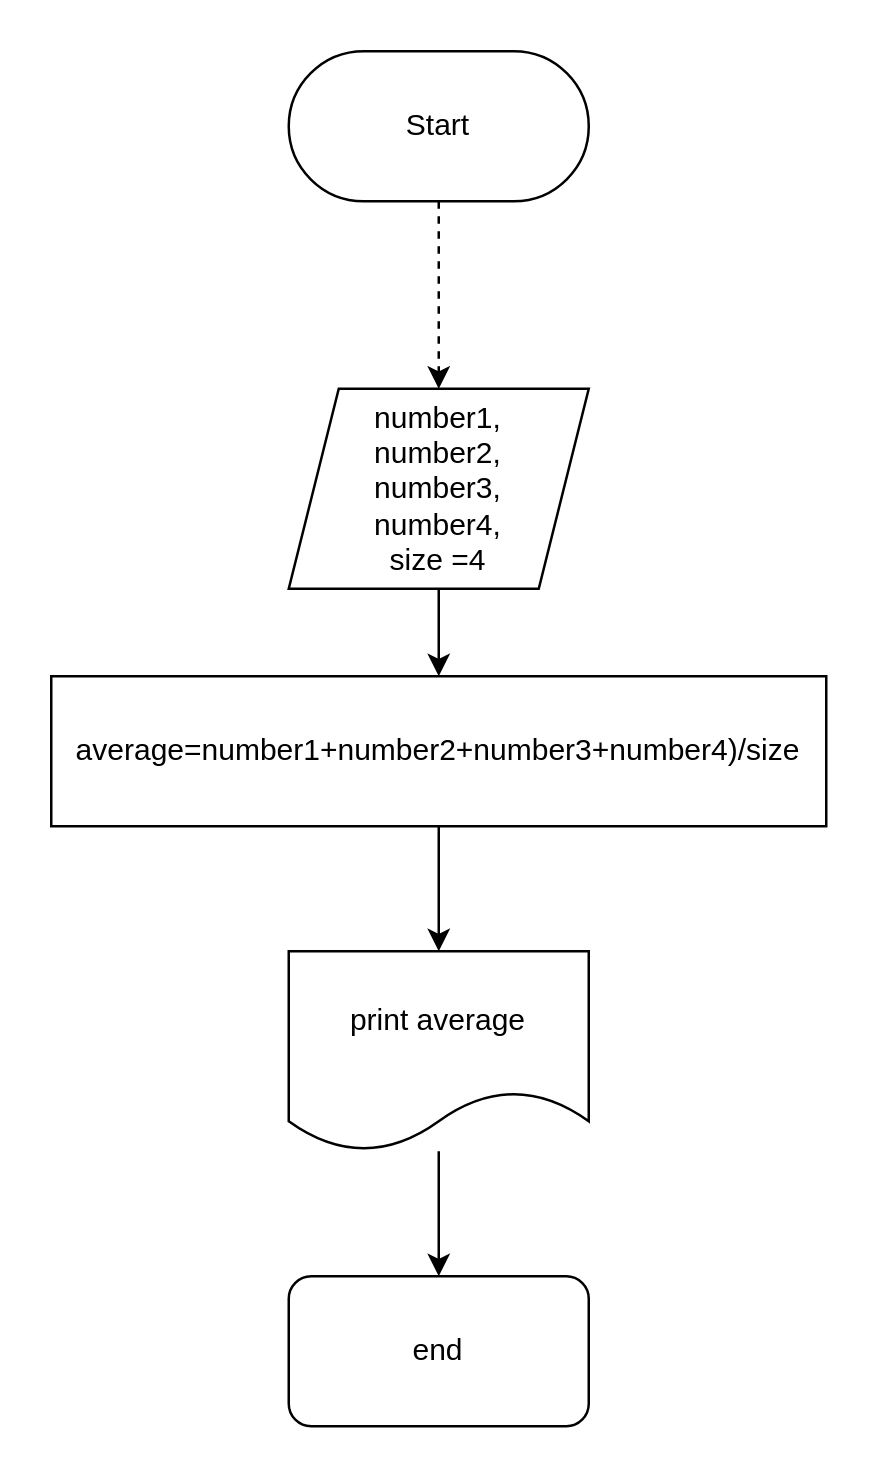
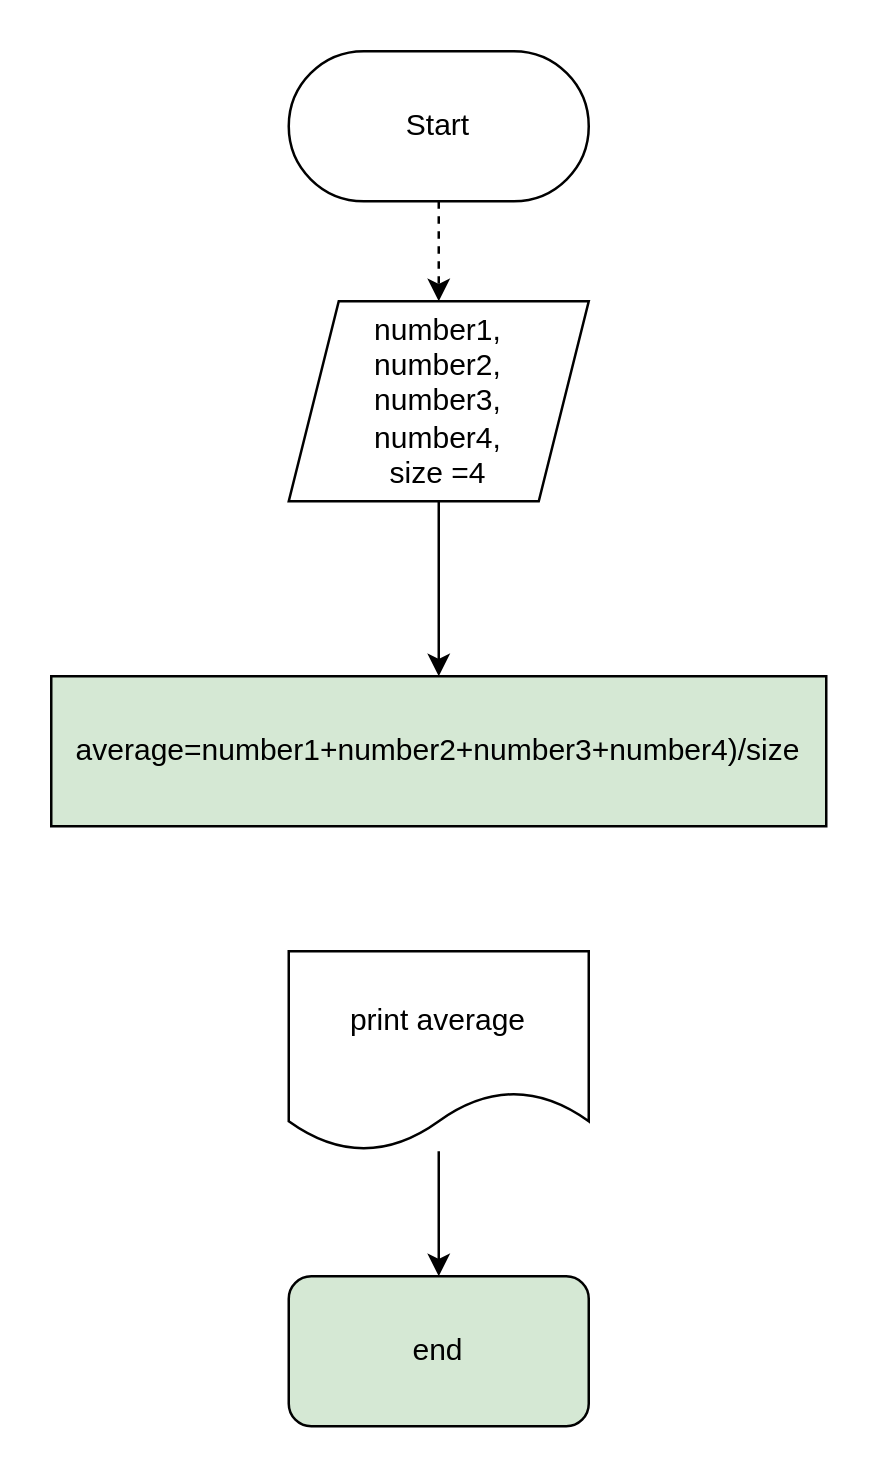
node "number1, number2, number3, number4, size =4": moved (439, 489) -> (439, 401)
node "average=number1+number2+number3+number4)/size": fillcolor #ffffff -> #d5e8d4
edge "average=number1+number2+number3+number4)/size" -> "print average": removed
node "end": fillcolor #ffffff -> #d5e8d4
